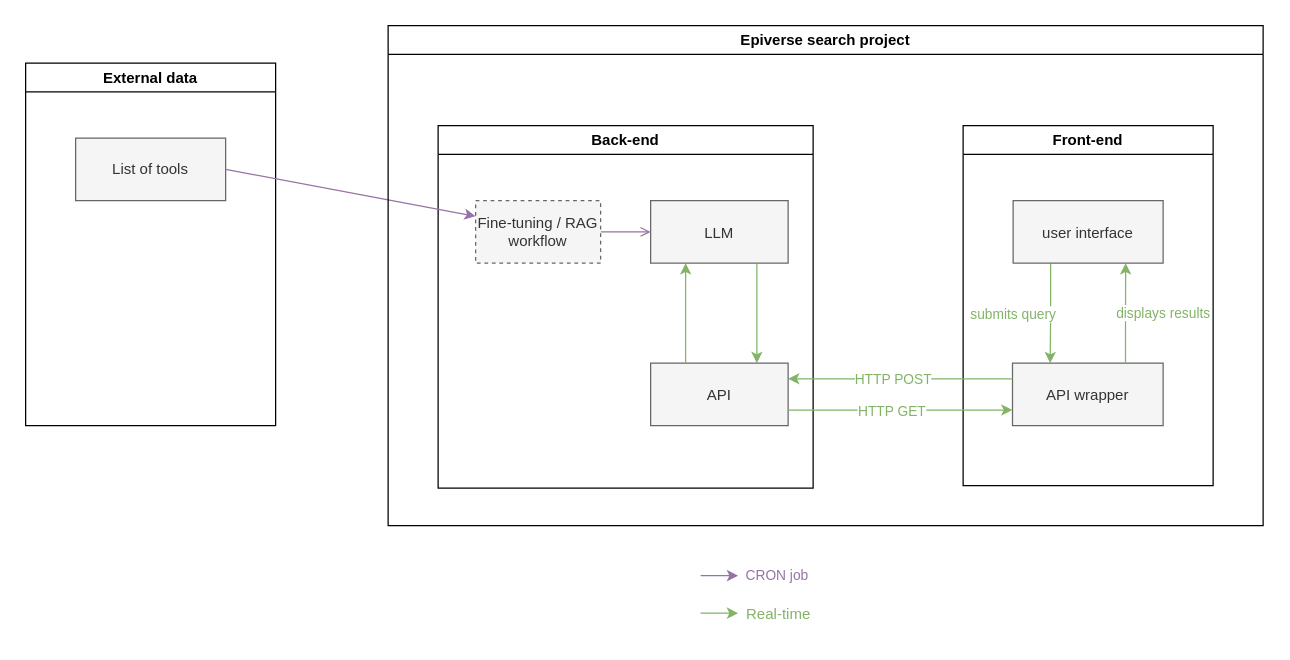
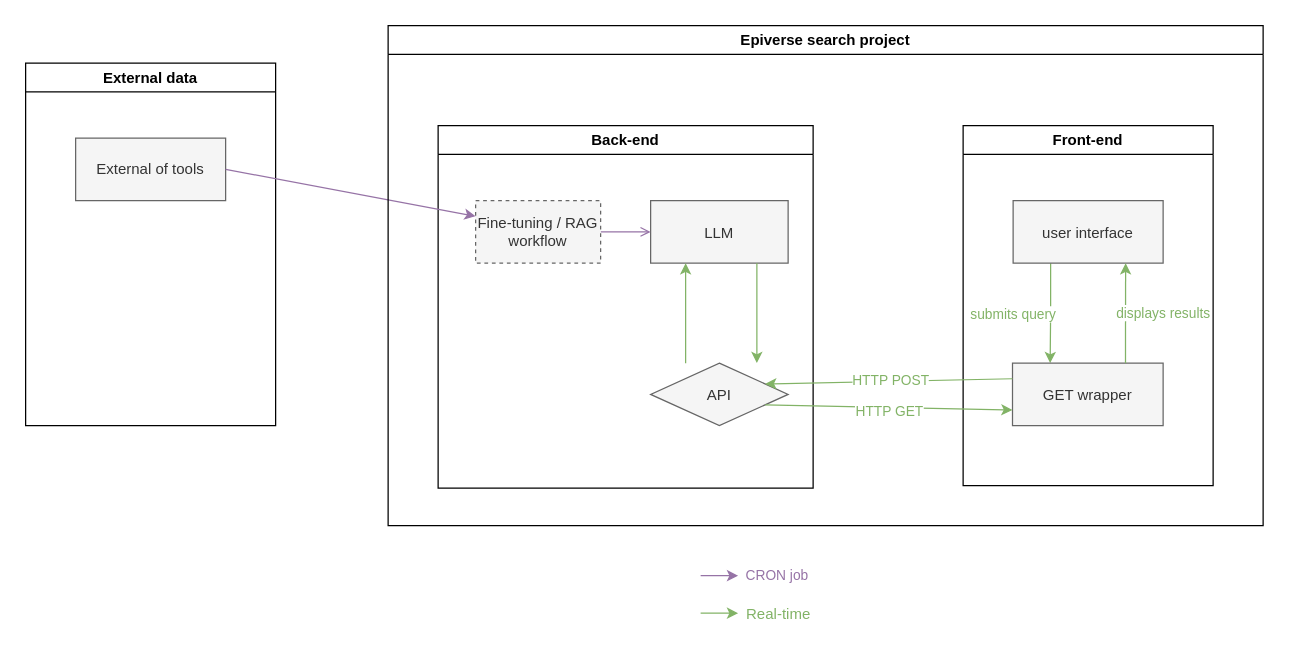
node "List of tools": label "List of tools" -> "External of tools"
node "API": shape rectangle -> diamond
node "API wrapper": label "API wrapper" -> "GET wrapper"
